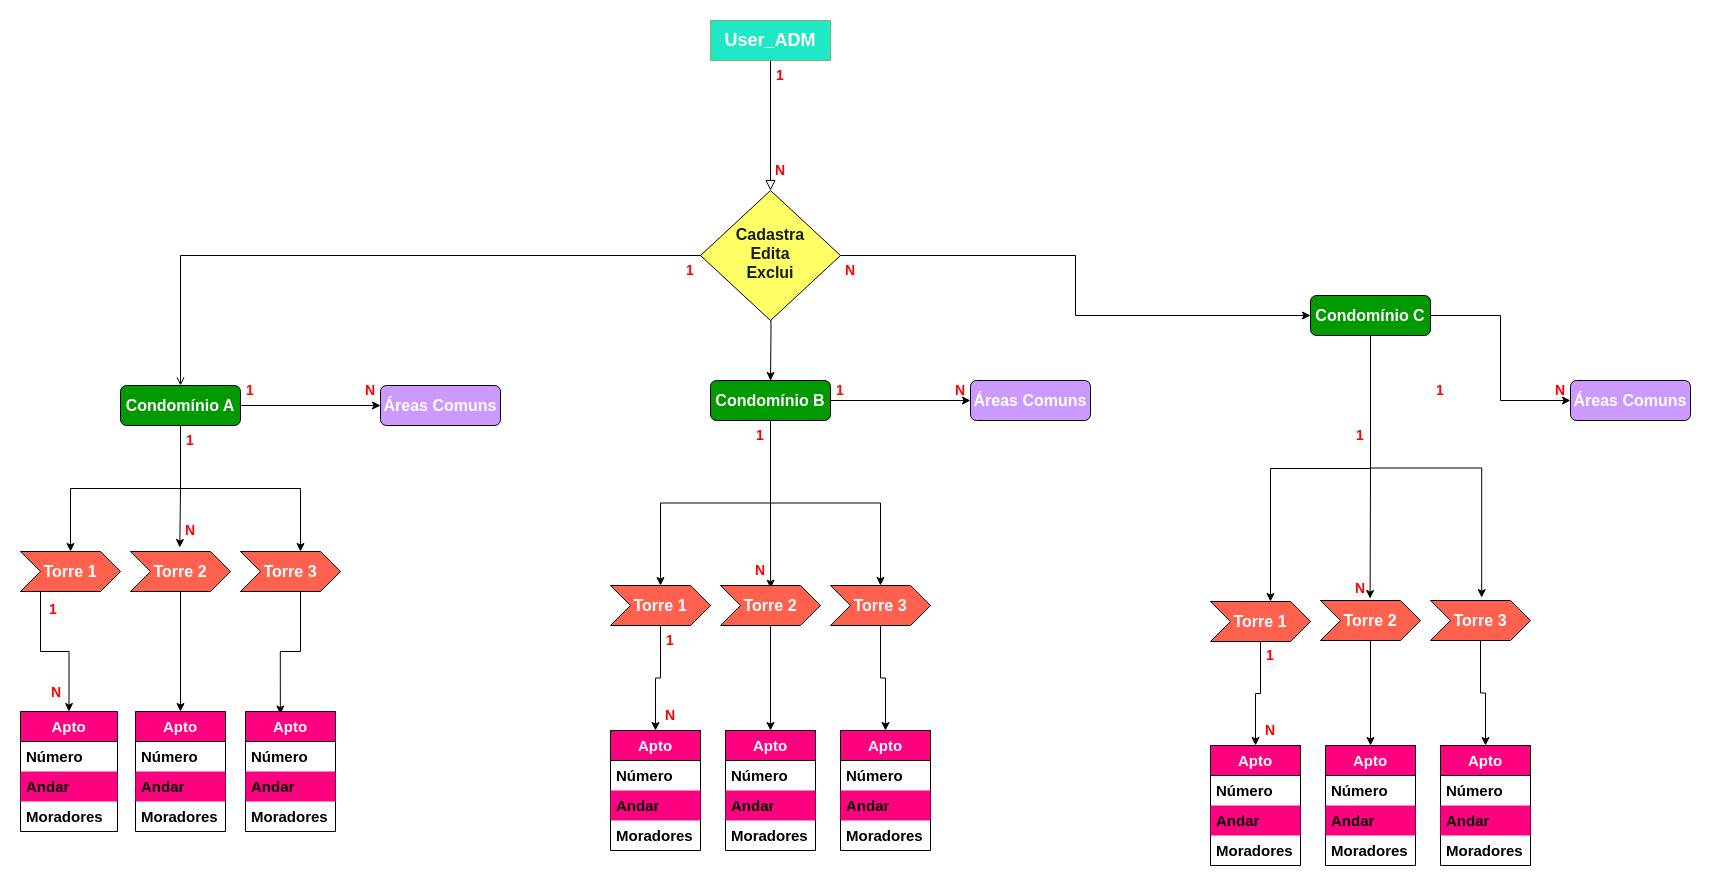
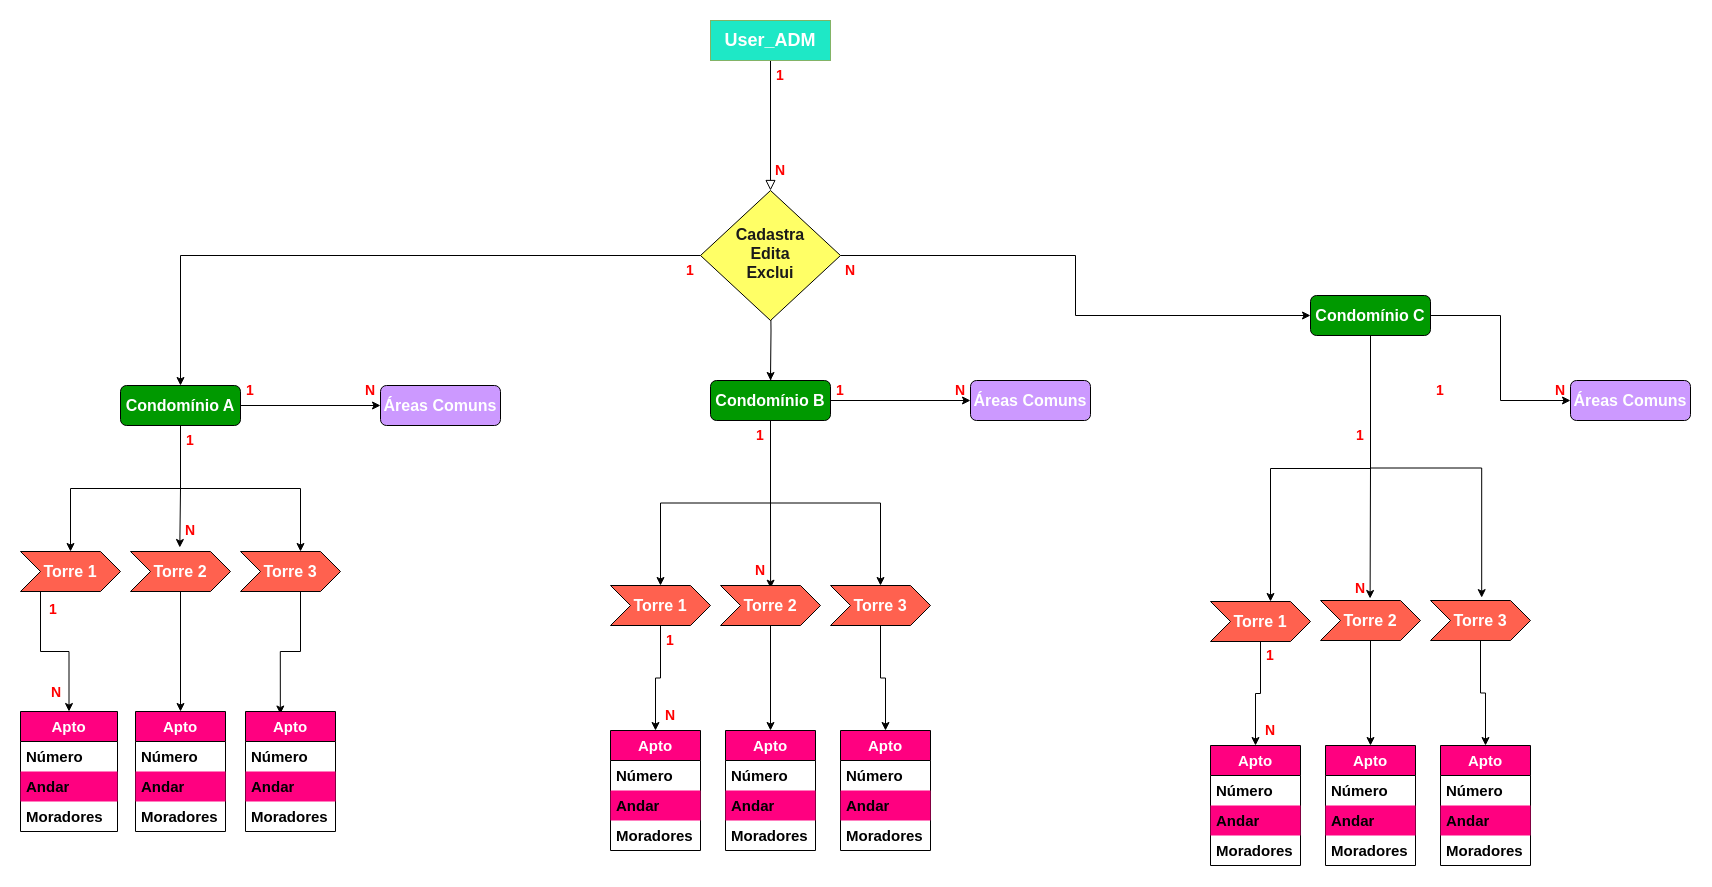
edge "CadastraEditaExclui" -> "Condomínio A": arrowhead open -> classic
